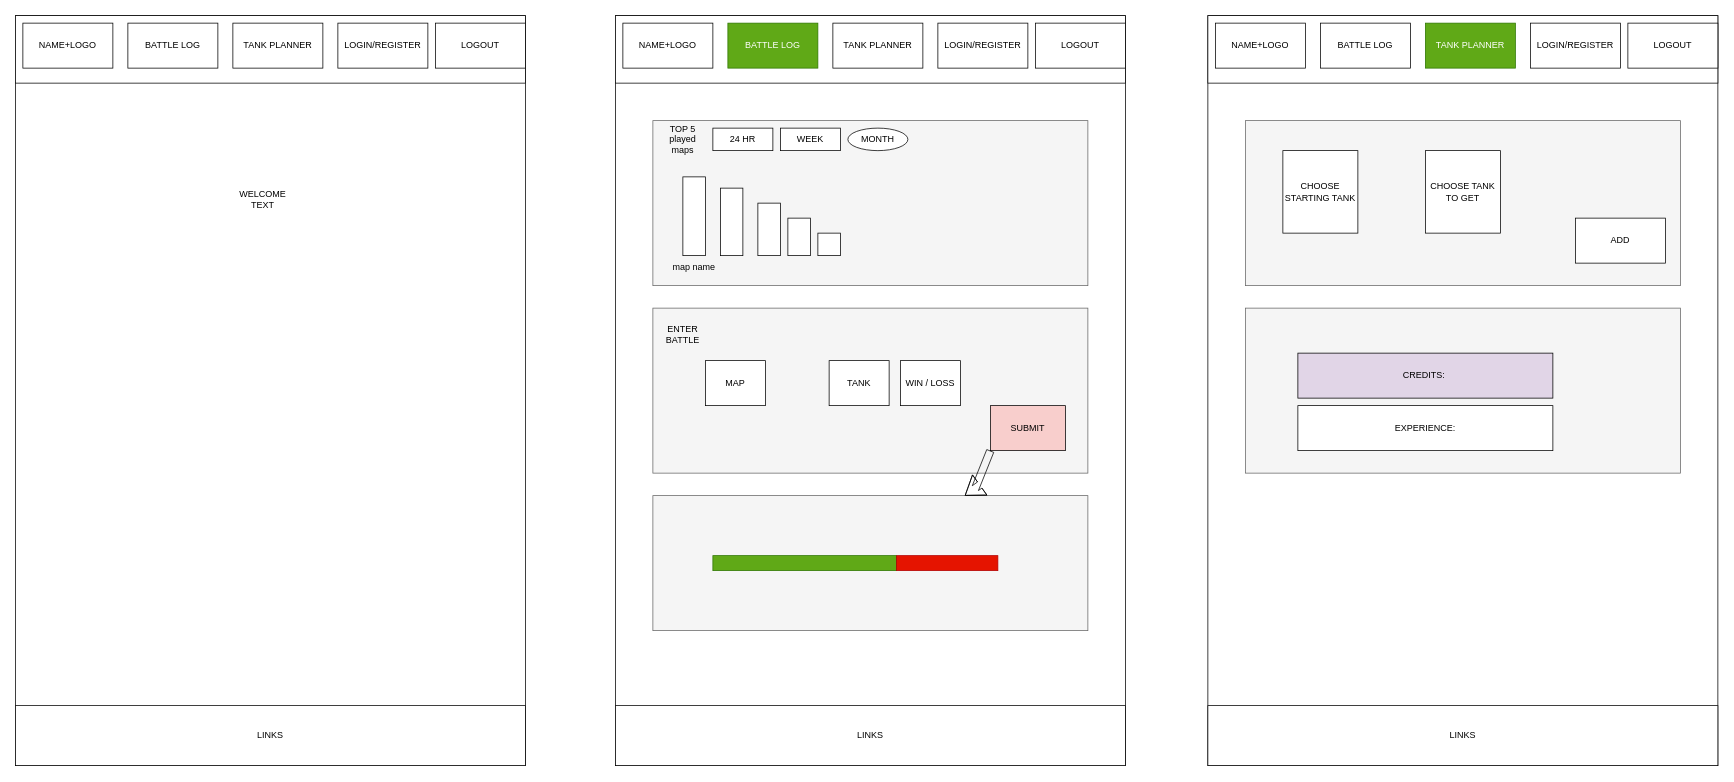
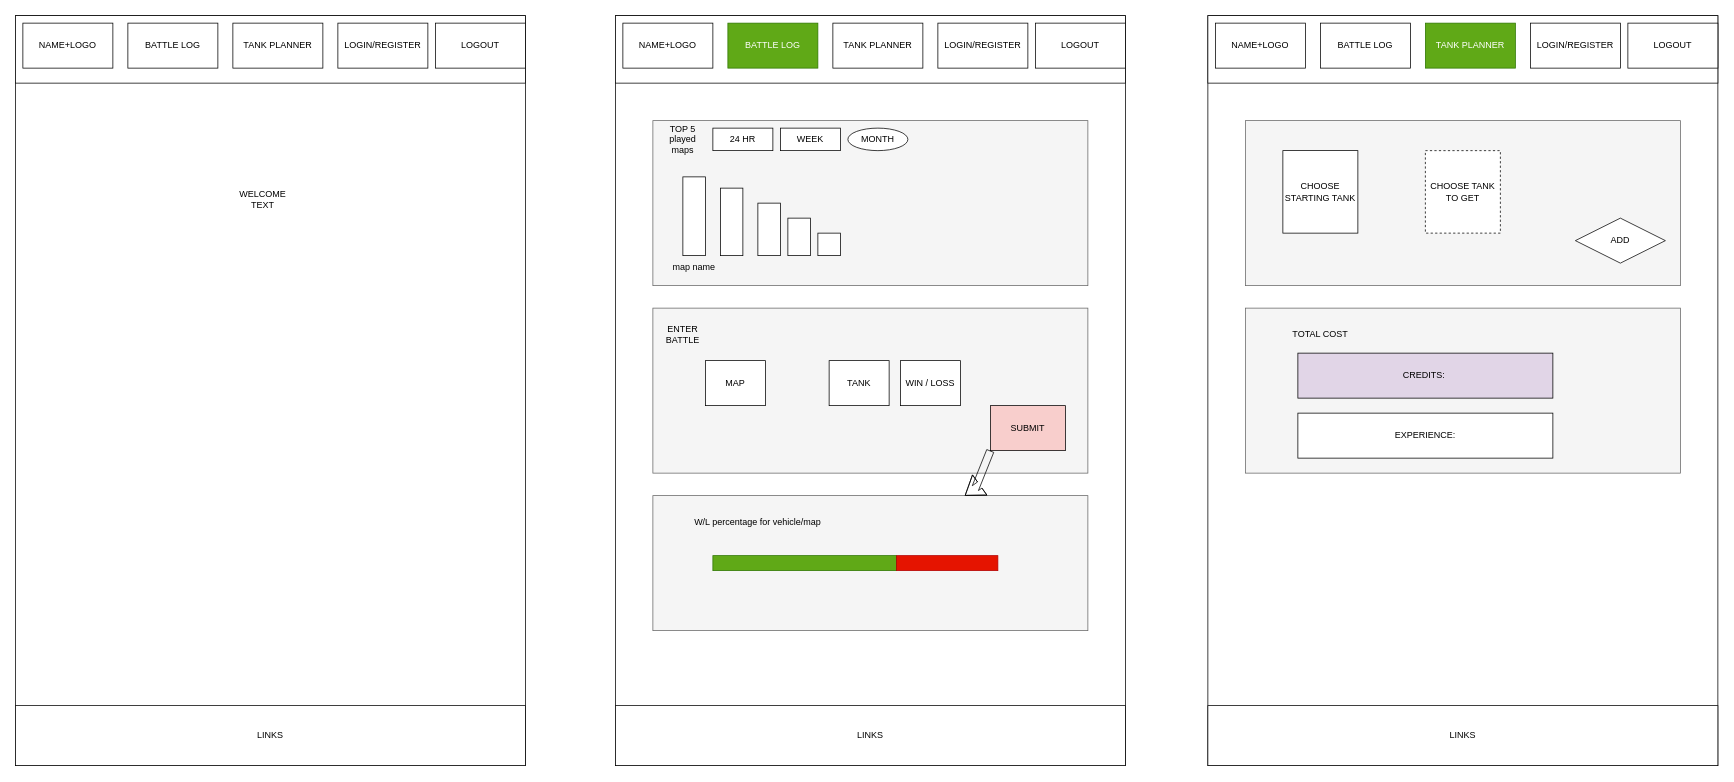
node "CHOOSE TANK TO GET": style solid -> dashed
node "ADD": shape rectangle -> diamond
node "TOTAL COST": added
node "EXPERIENCE:": moved (1425, 428) -> (1425, 435)
node "W/L percentage for vehicle/map": added
